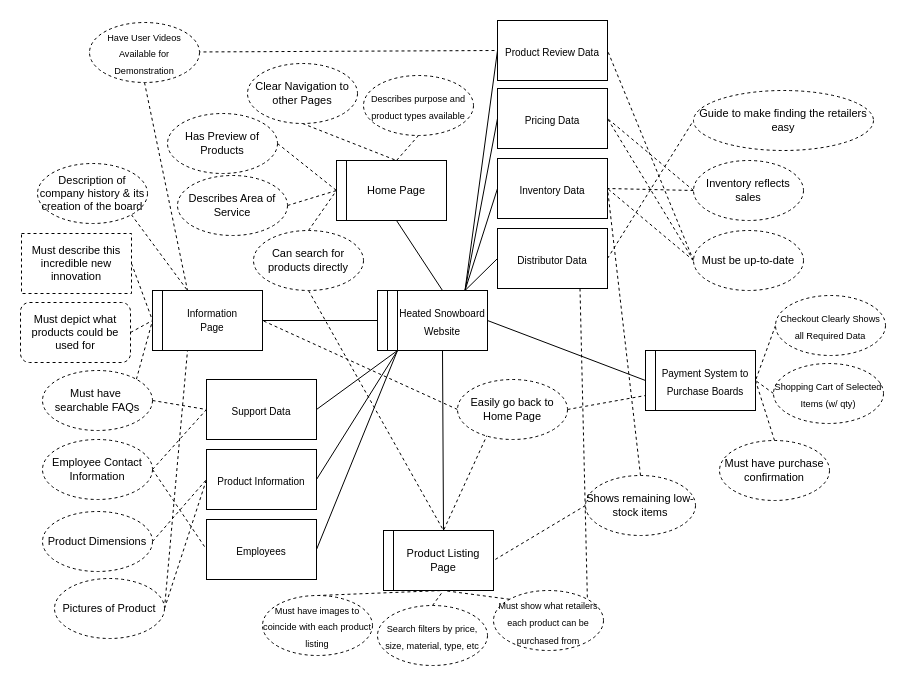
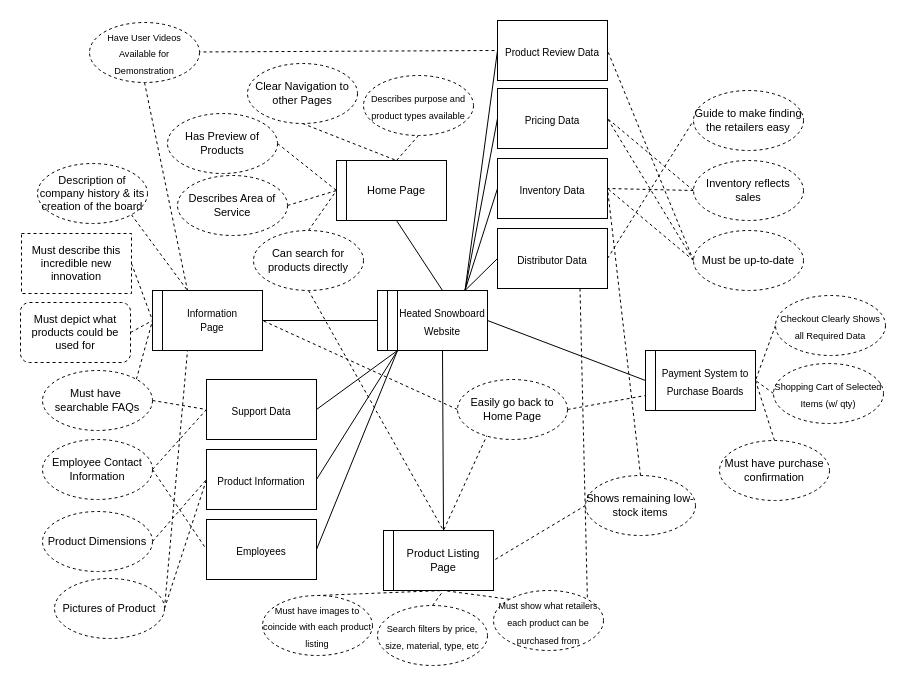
node "Guide to make finding the retailers easy": size 180x60 -> 110x60
